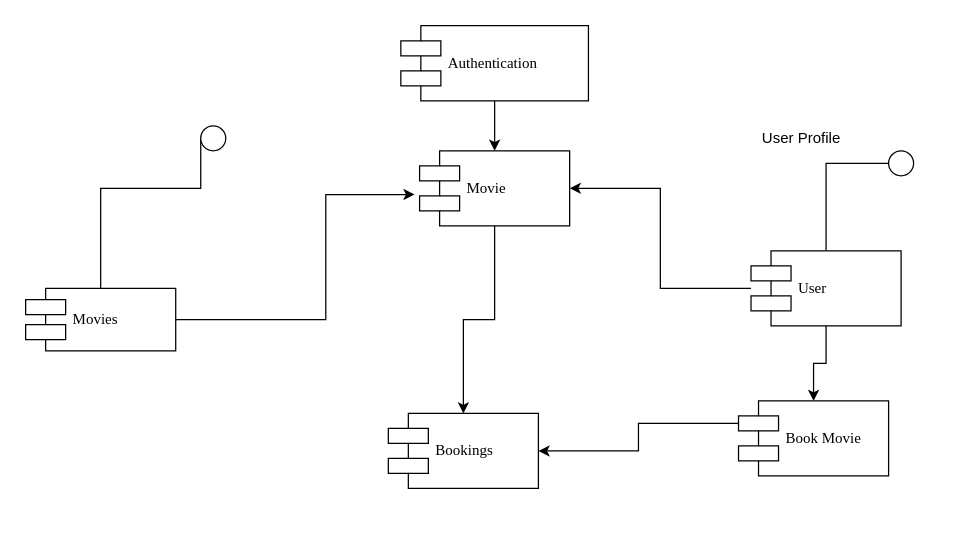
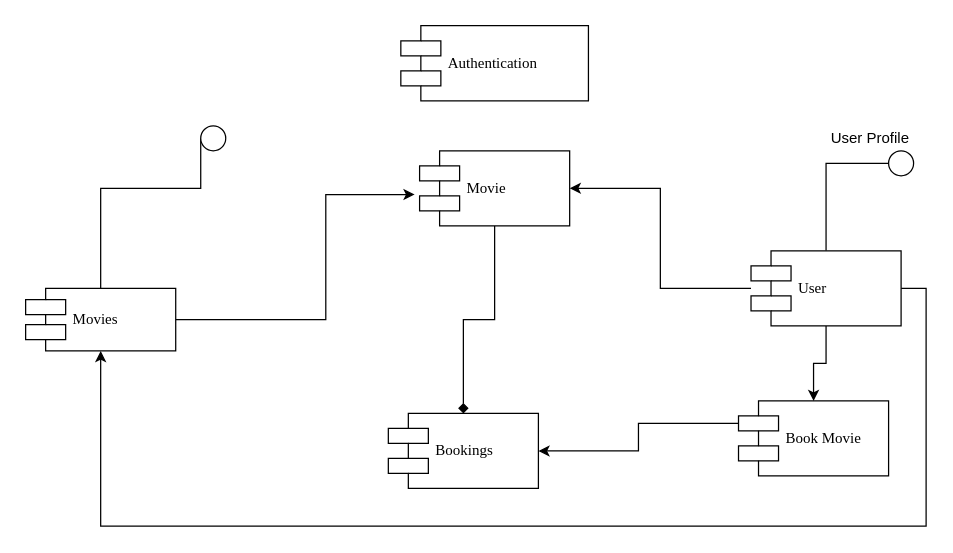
edge "Authentication" -> "Movie": removed
node "User Profile": moved (801, 138) -> (869, 138)
edge "Movie" -> "Bookings": arrowhead classic -> diamond
edge "User" -> "Movies": added
